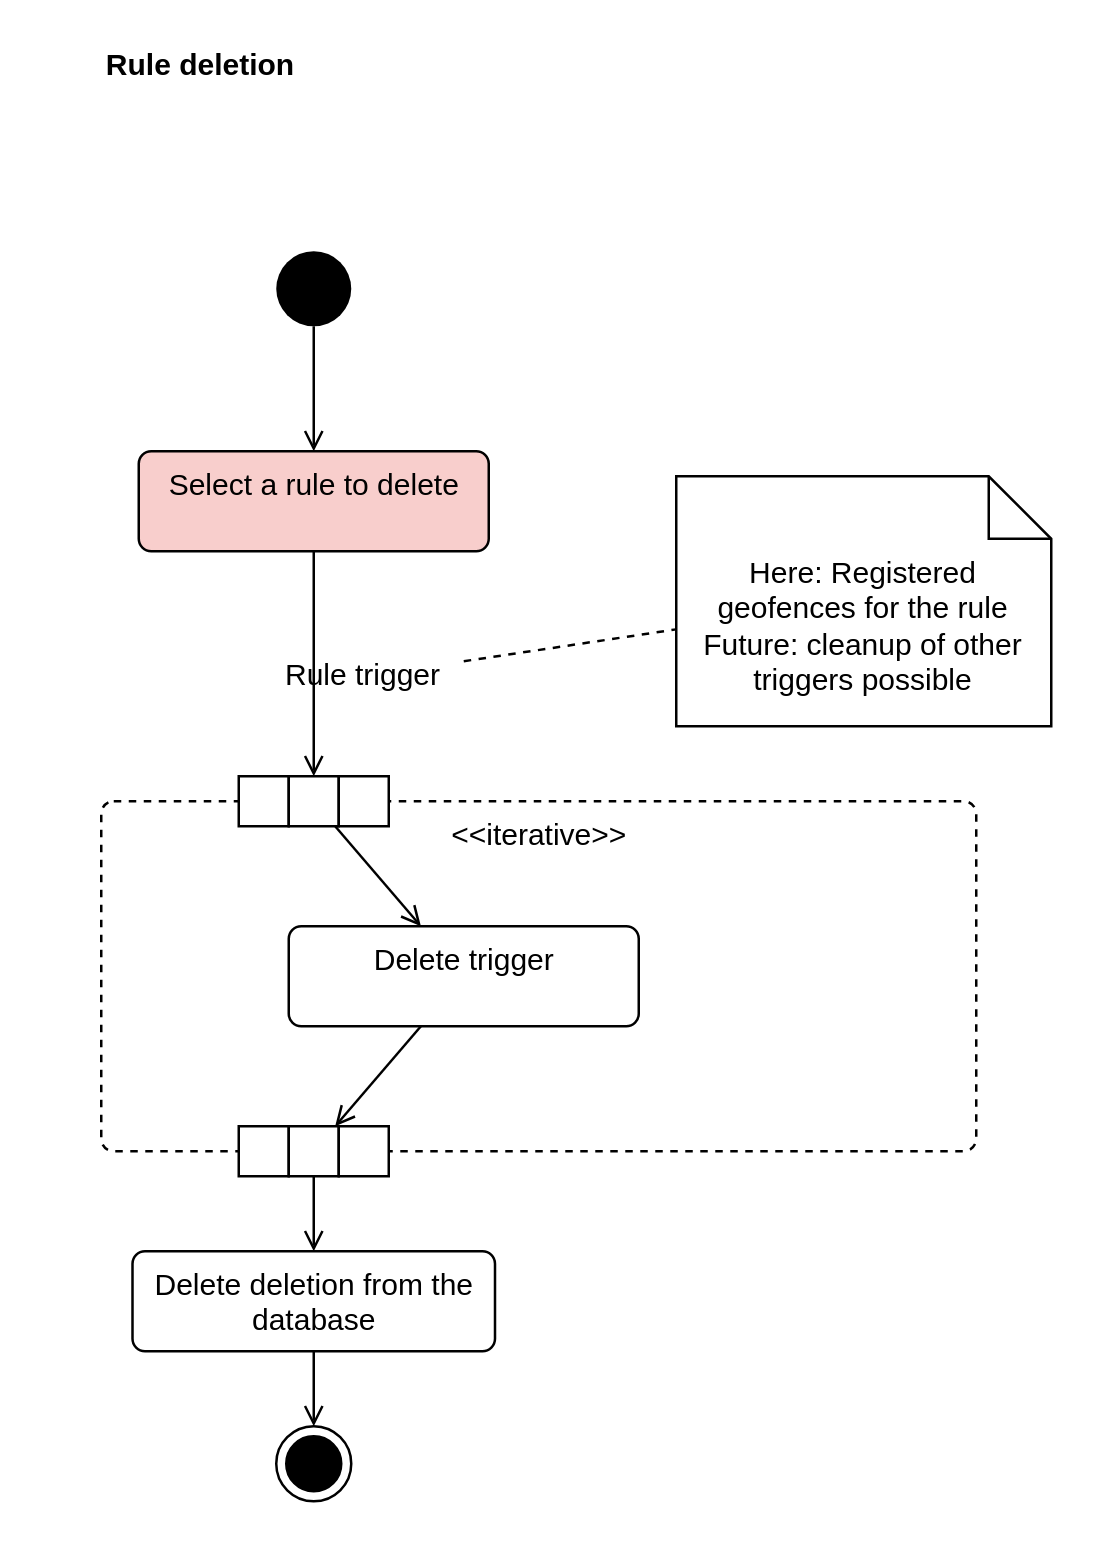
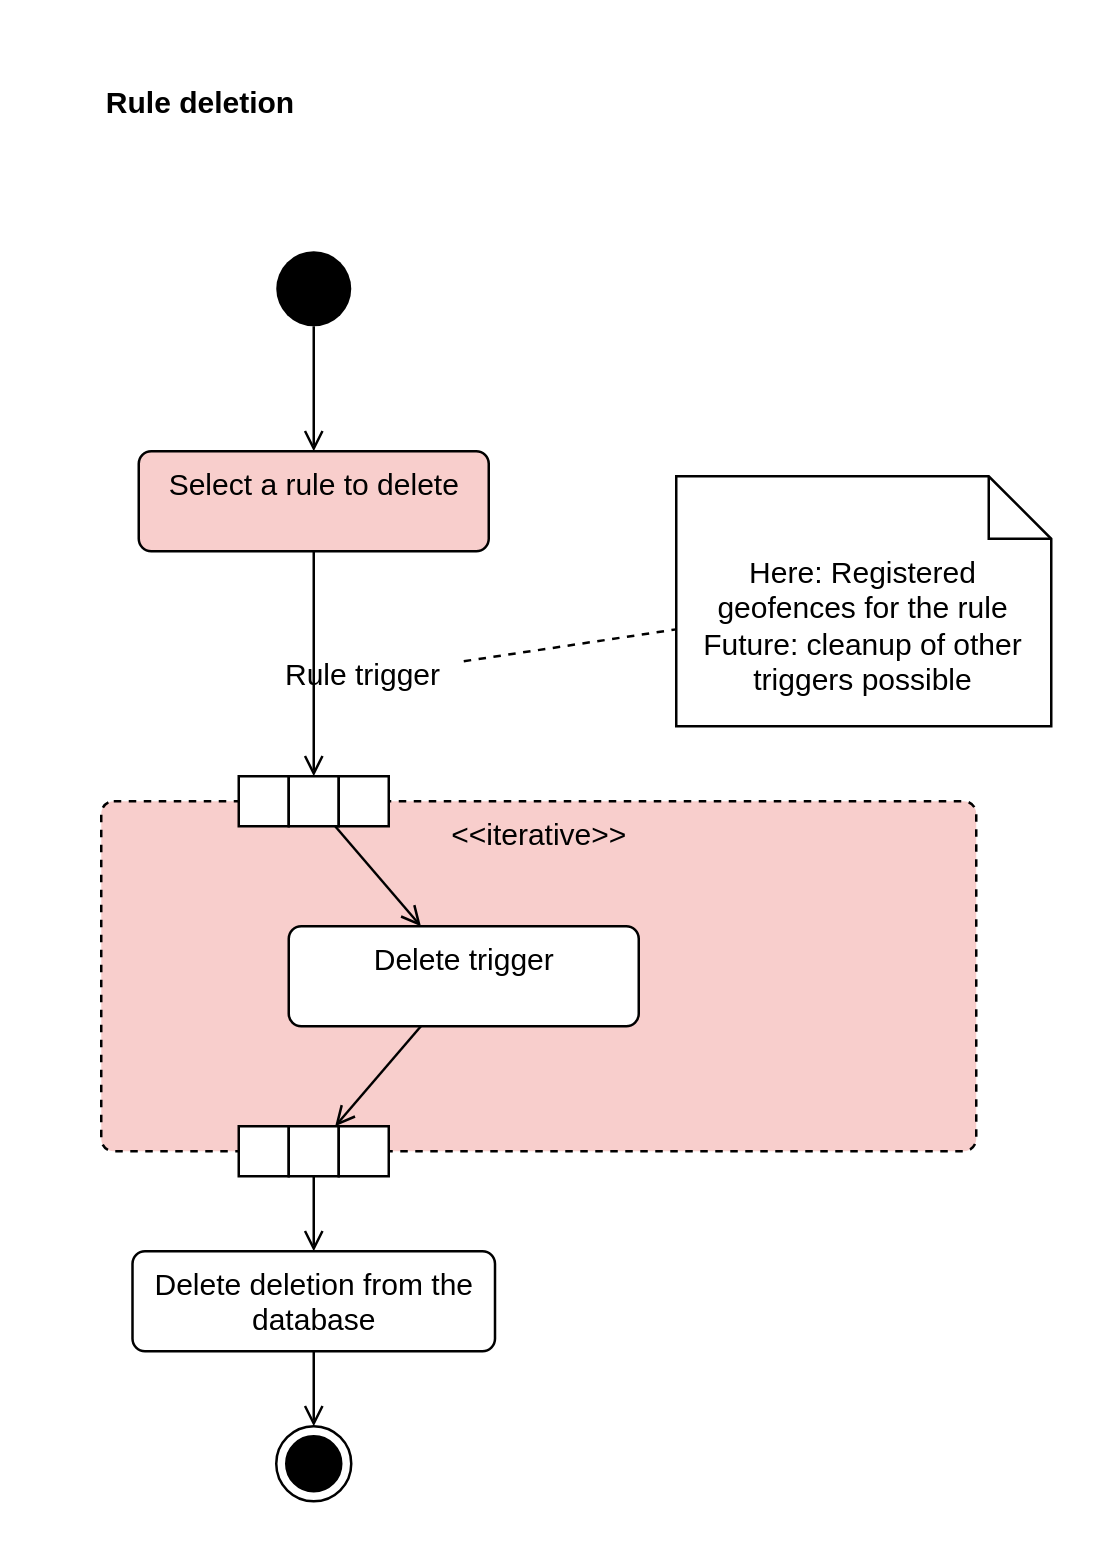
node "Rule deletion": moved (201, 64) -> (201, 101)
node "<<iterative>>": fillcolor #ffffff -> #f8cecc
